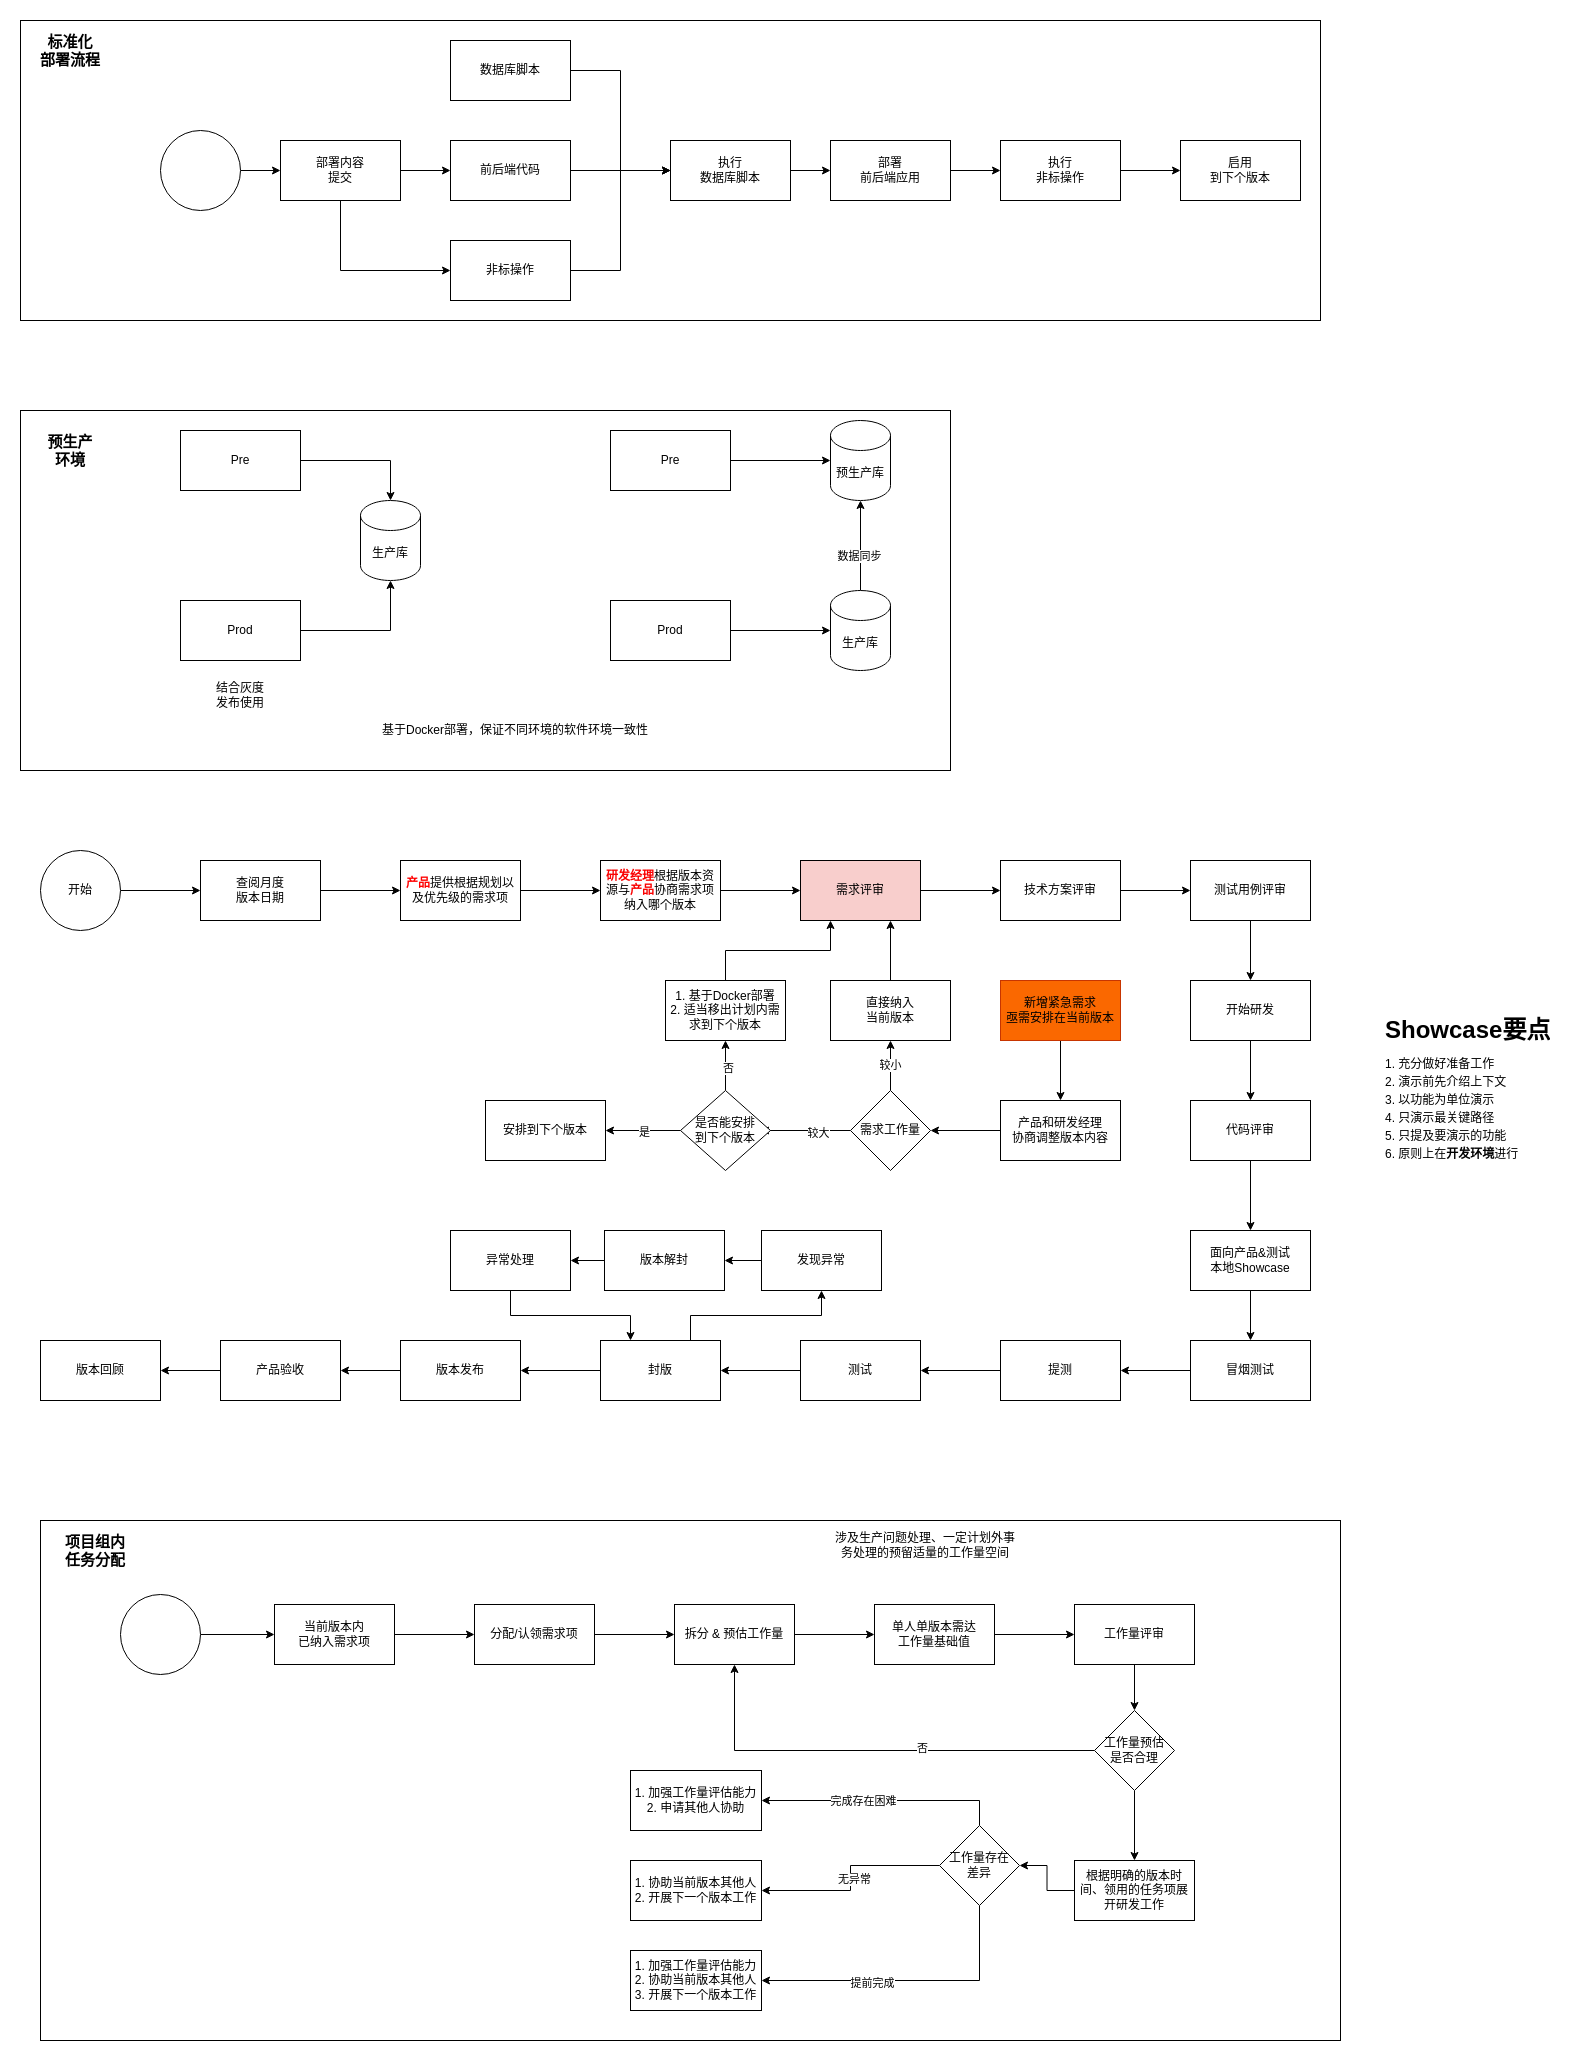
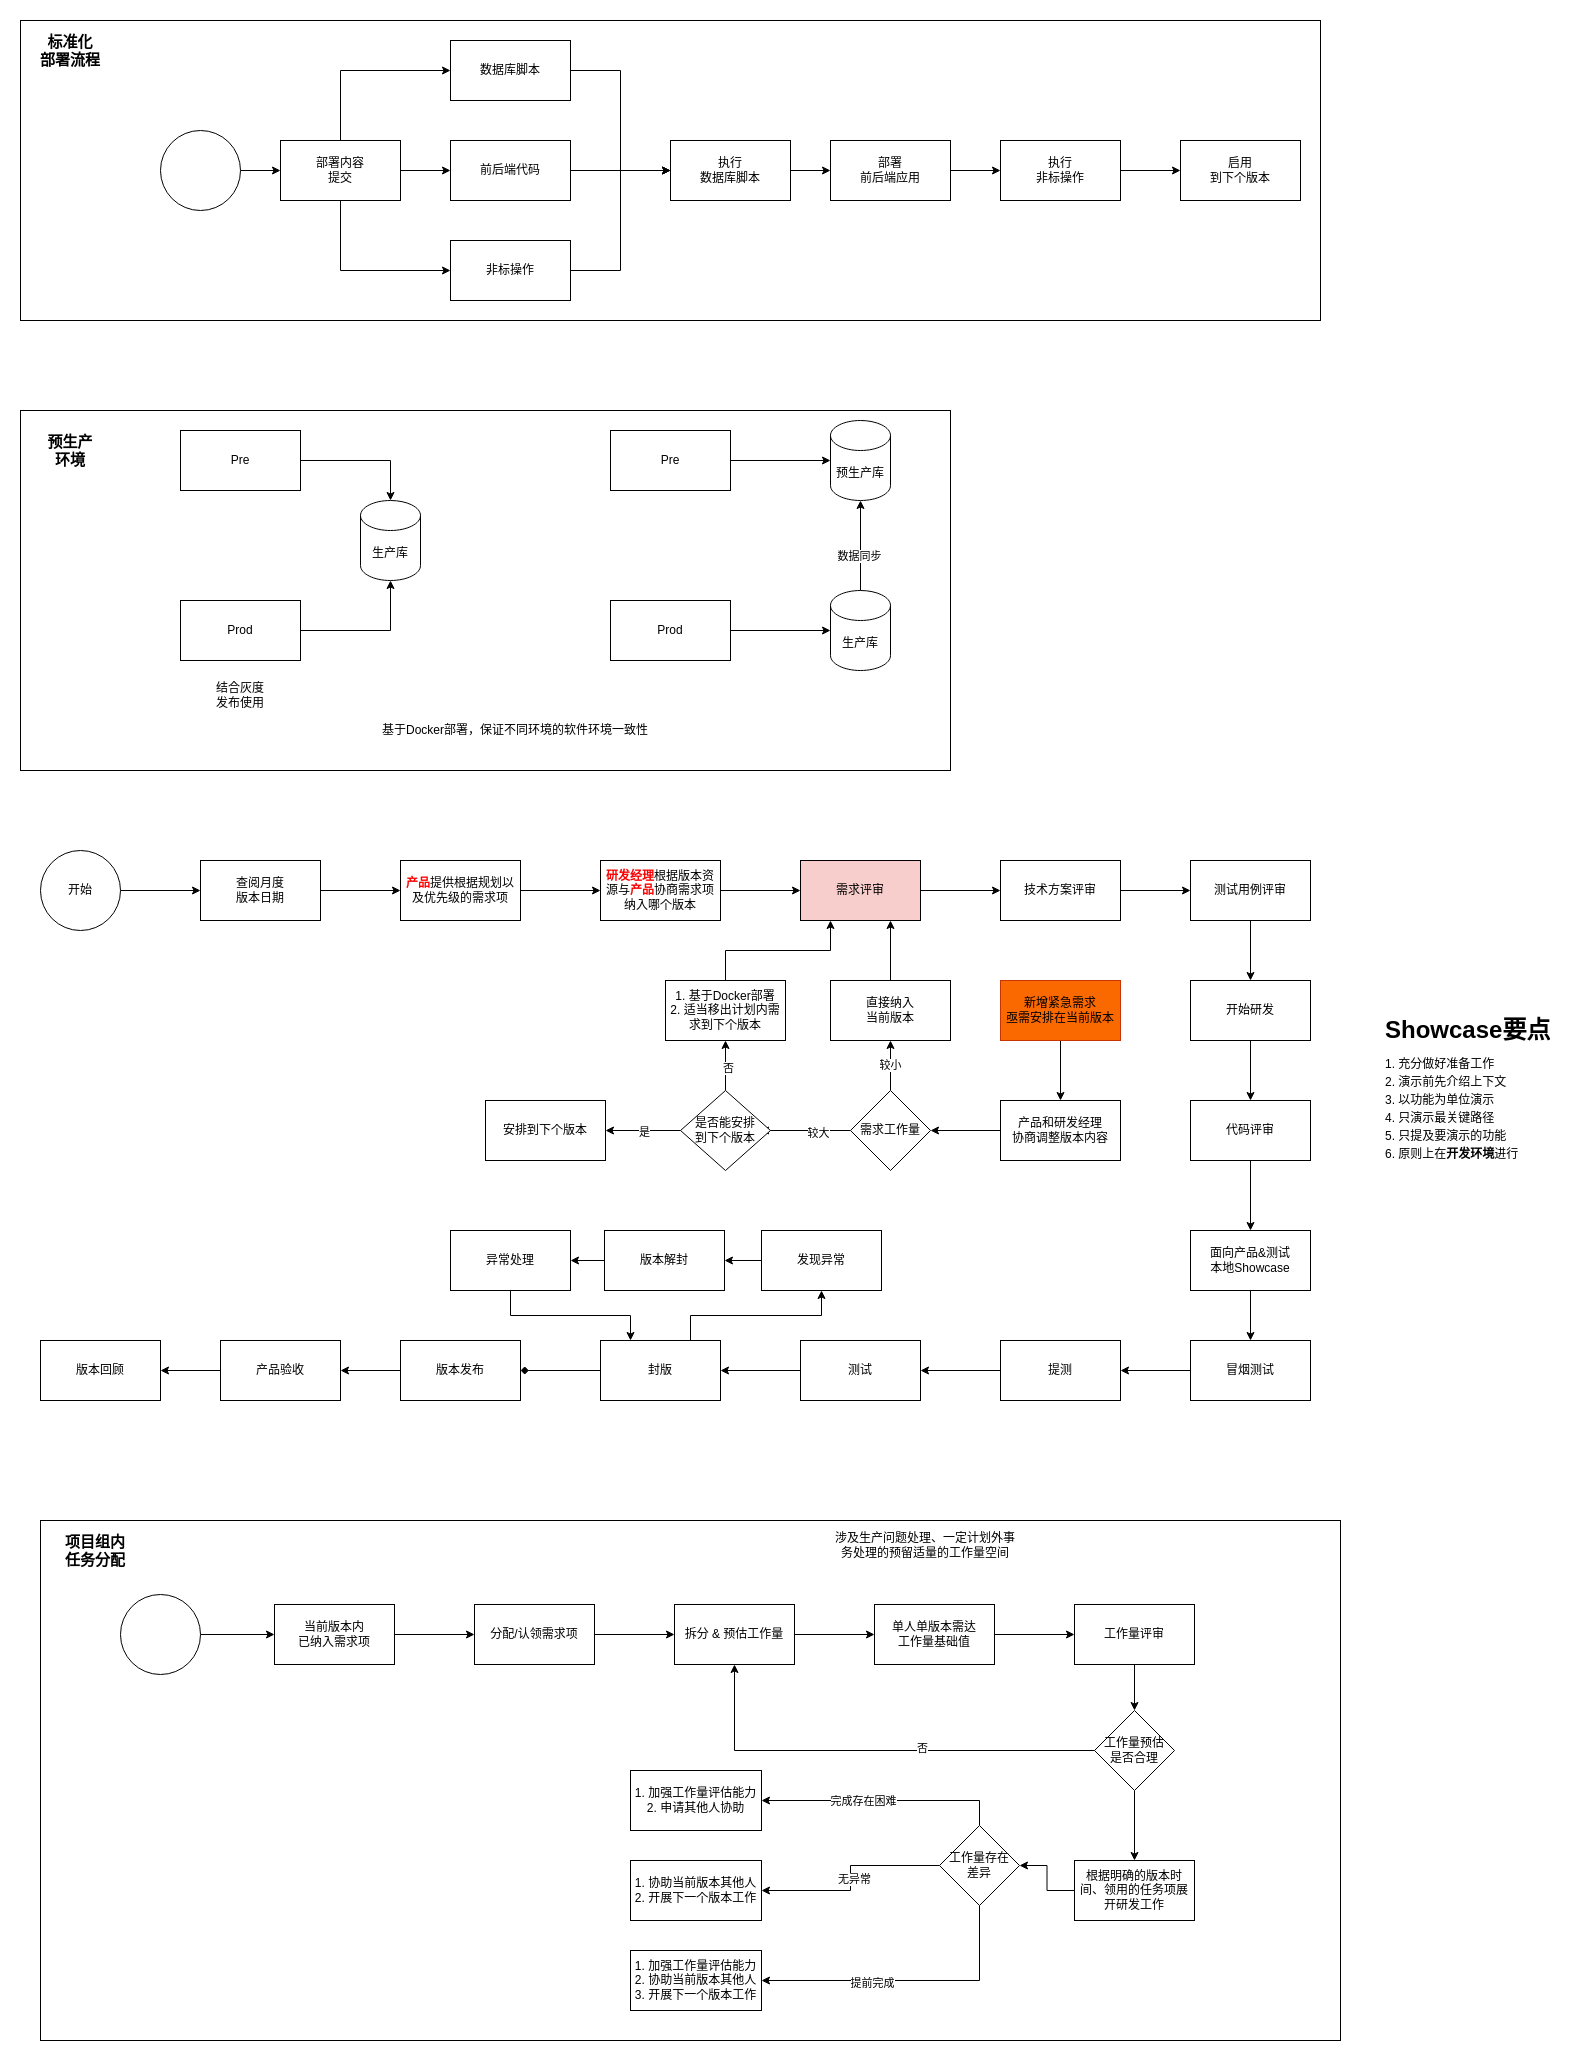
edge "部署内容 提交" -> "数据库脚本": added
edge "封版" -> "版本发布": arrowhead classic -> diamond
